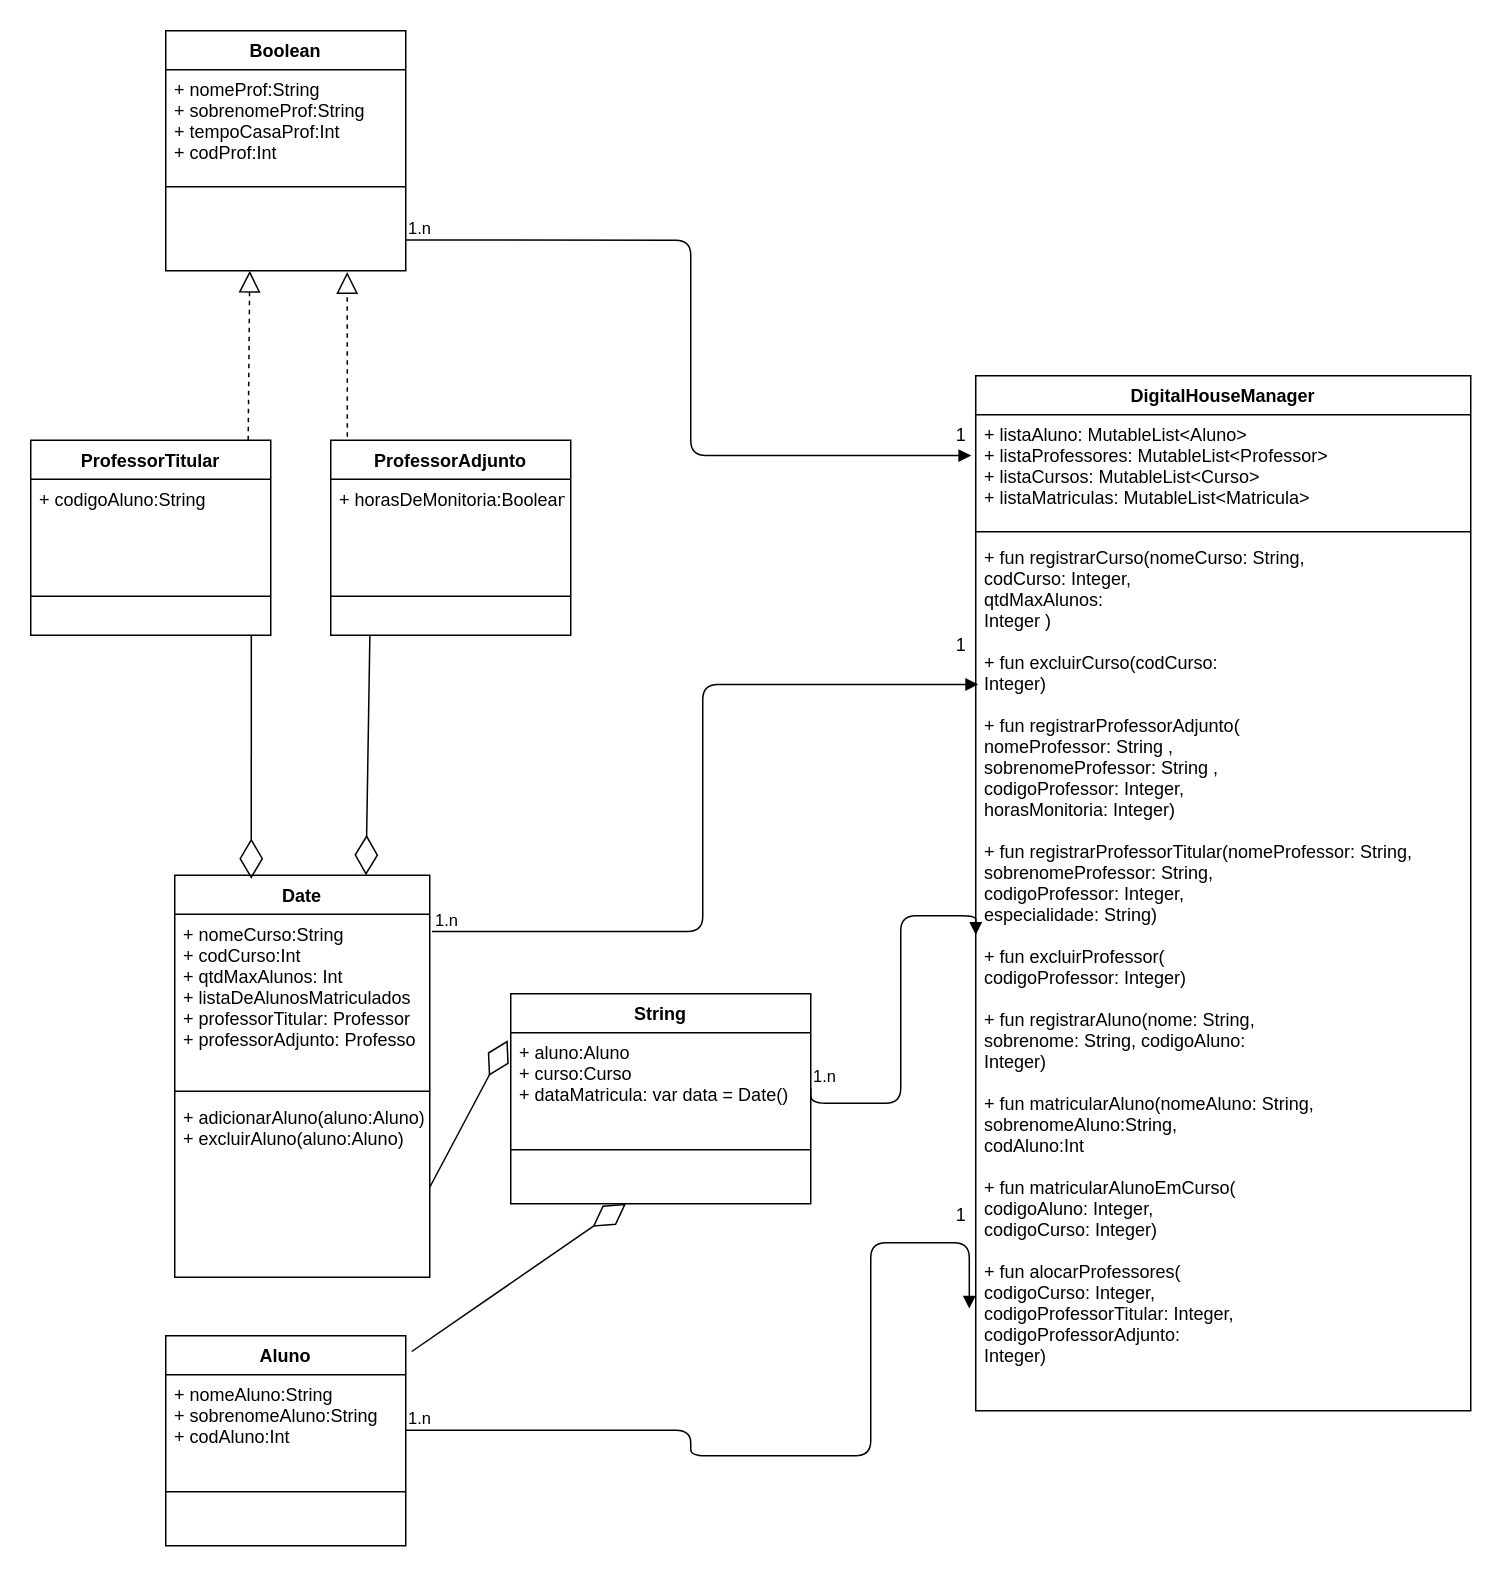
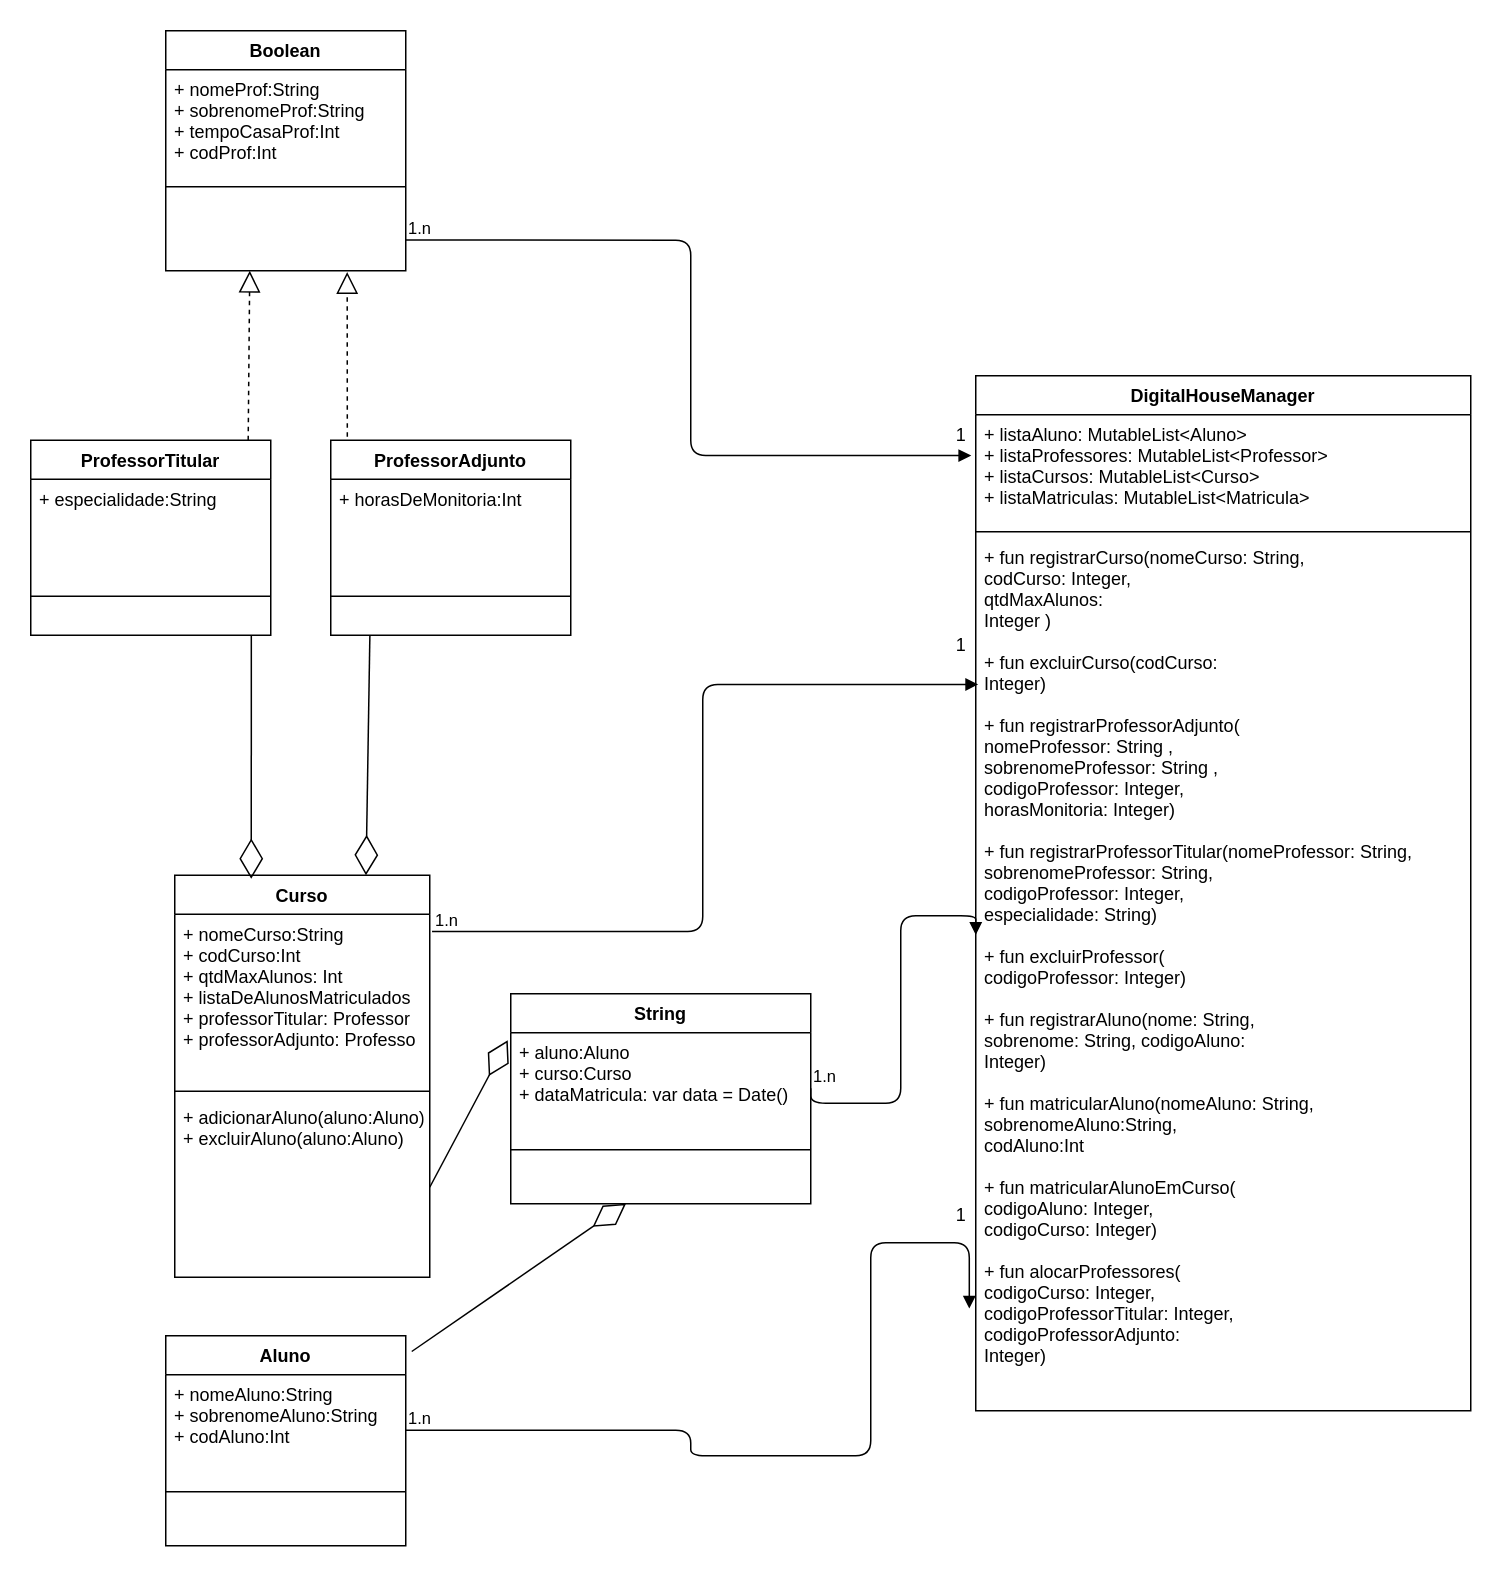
node "+ codigoAluno:String": label "+ codigoAluno:String" -> "+ especialidade:String"
node "+ horasDeMonitoria:Boolean": label "+ horasDeMonitoria:Boolean" -> "+ horasDeMonitoria:Int"
node "Date": label "Date" -> "Curso"
